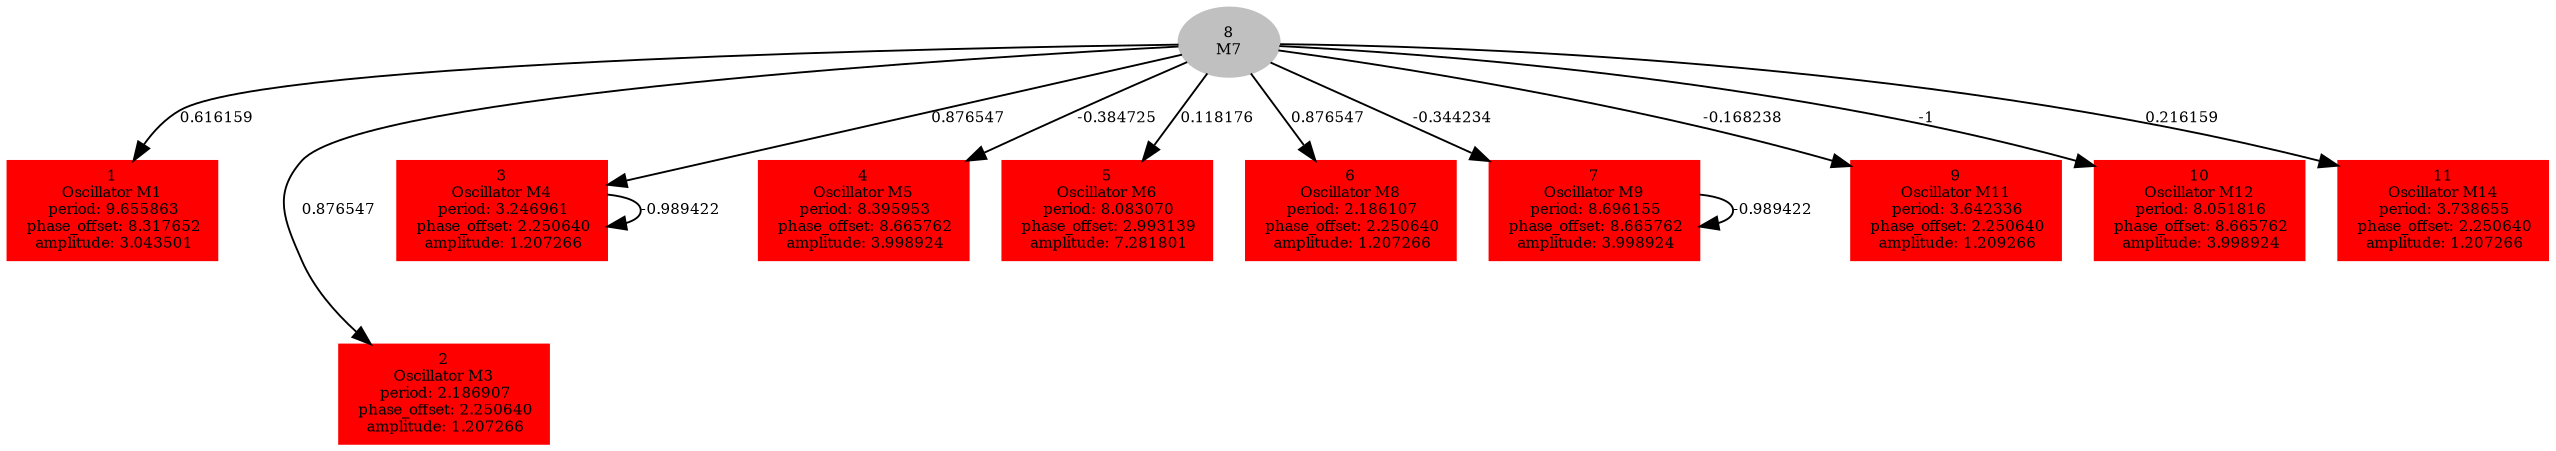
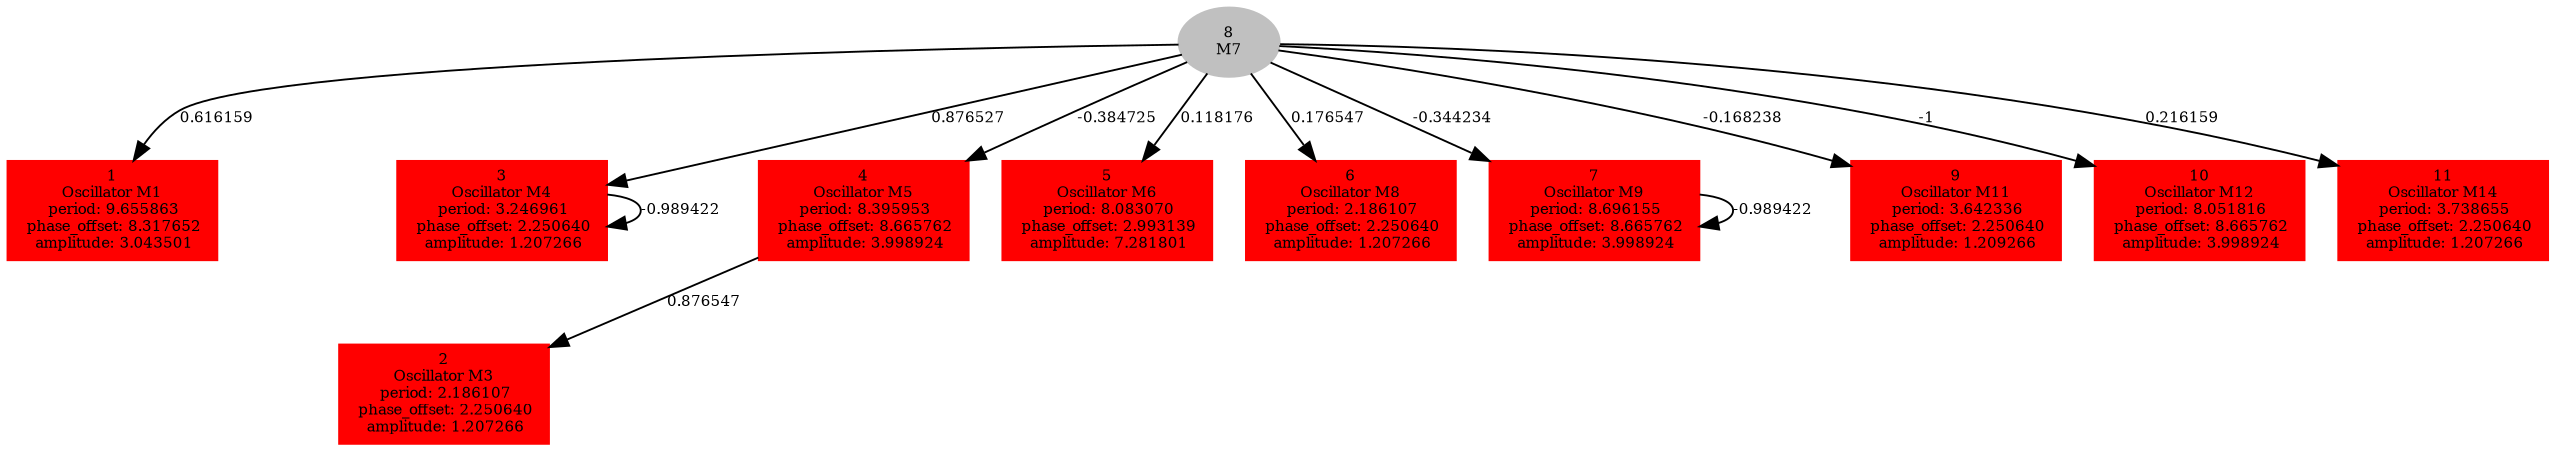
edge "8" -> "2": now "4" -> "2"
edge "8" -> "3": label "0.876547 " -> "0.876527 "
edge "8" -> "6": label "0.876547 " -> "0.176547 "
node "2": text "period: 2.186907" -> "period: 2.186107"
